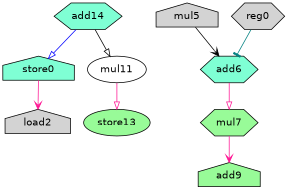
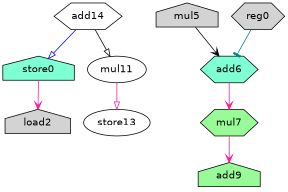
node "add14": fillcolor aquamarine -> white
edge "add6" -> "mul7": arrowhead onormal -> vee
node "store13": fillcolor palegreen -> white
